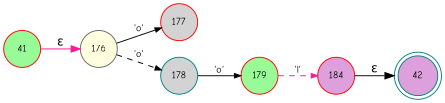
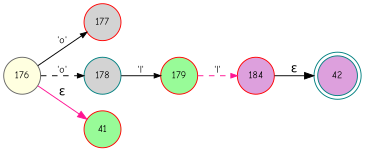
edge "41" -> "176": reversed
edge "178" -> "179": label "'o'" -> "'l'"
